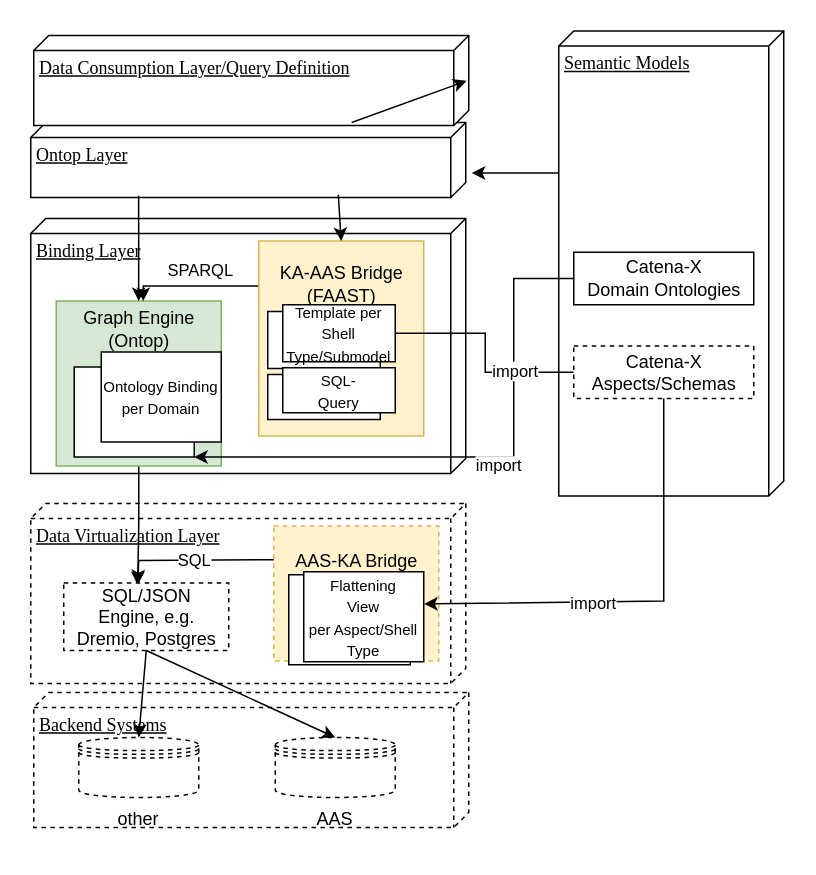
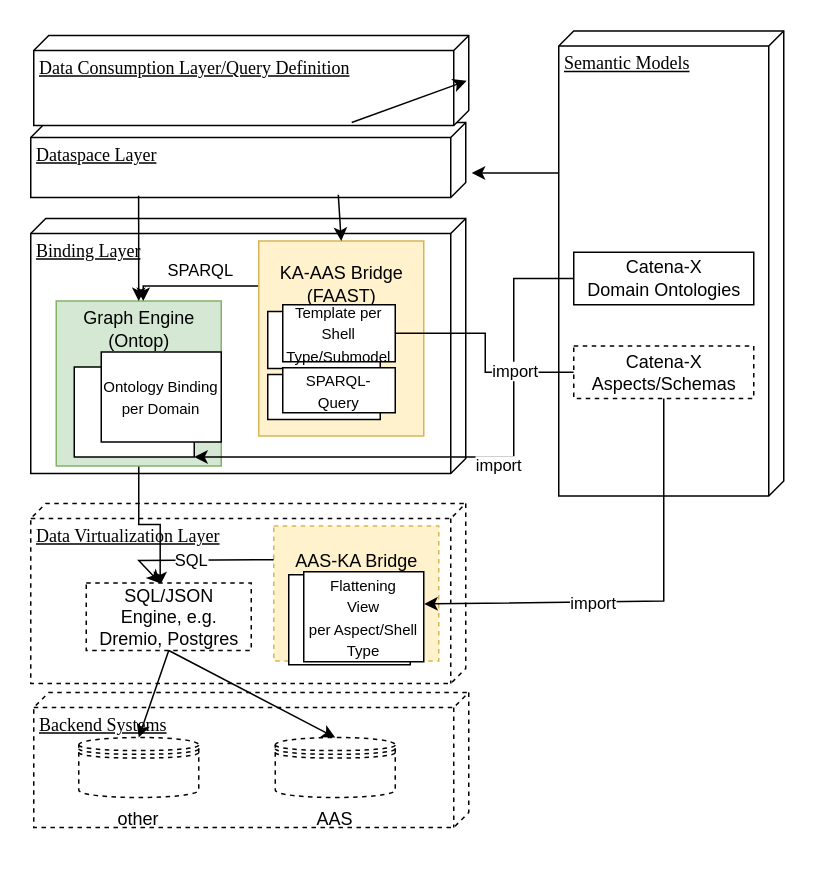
node "Ontop Layer": label "Ontop Layer" -> "Dataspace Layer"
node "SQL- Query": label "SQL- Query" -> "SPARQL- Query"
node "SQL/JSON Engine, e.g. Dremio, Postgres": moved (146, 617) -> (169, 617)
